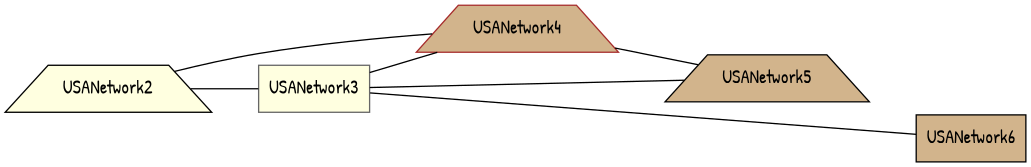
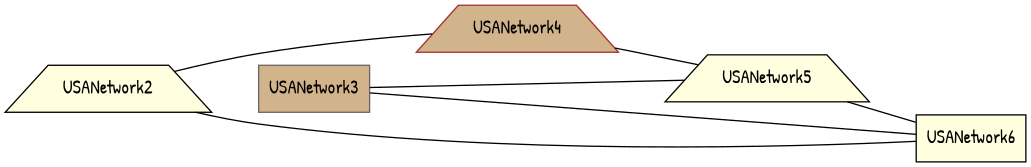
edge "USANetwork4" -- "USANetwork3": removed
node "USANetwork5": fillcolor tan -> lightyellow
edge "USANetwork2" -- "USANetwork3": now "USANetwork2" -- "USANetwork6"
node "USANetwork3": fillcolor lightyellow -> tan
edge "USANetwork5" -- "USANetwork6": added
node "USANetwork6": fillcolor tan -> lightyellow
